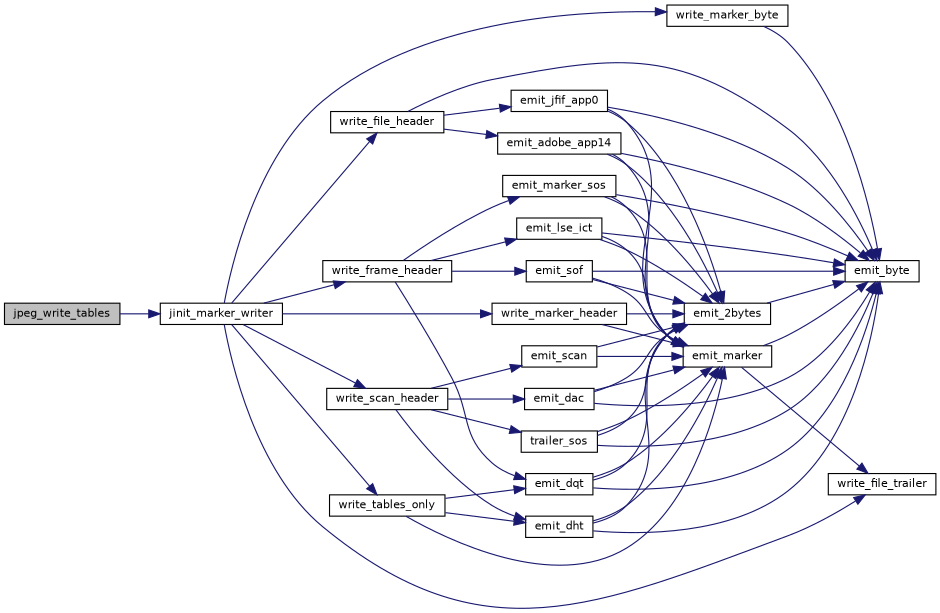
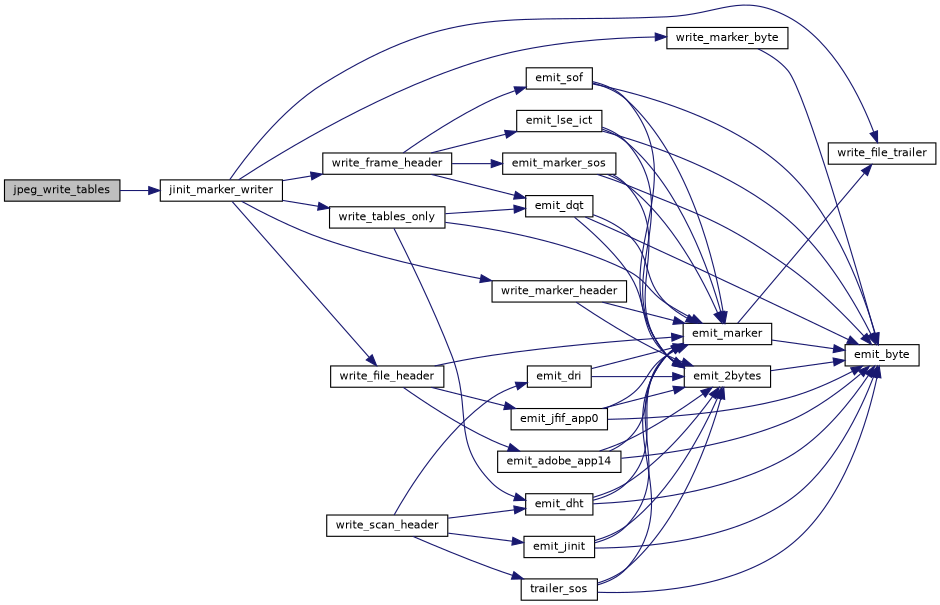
edge "write_file_header" -> "emit_byte": now "write_file_header" -> "emit_marker"
edge "jinit_marker_writer" -> "write_scan_header": removed
node "emit_scan": label "emit_scan" -> "emit_dri"
node "emit_dac": label "emit_dac" -> "emit_jinit"
